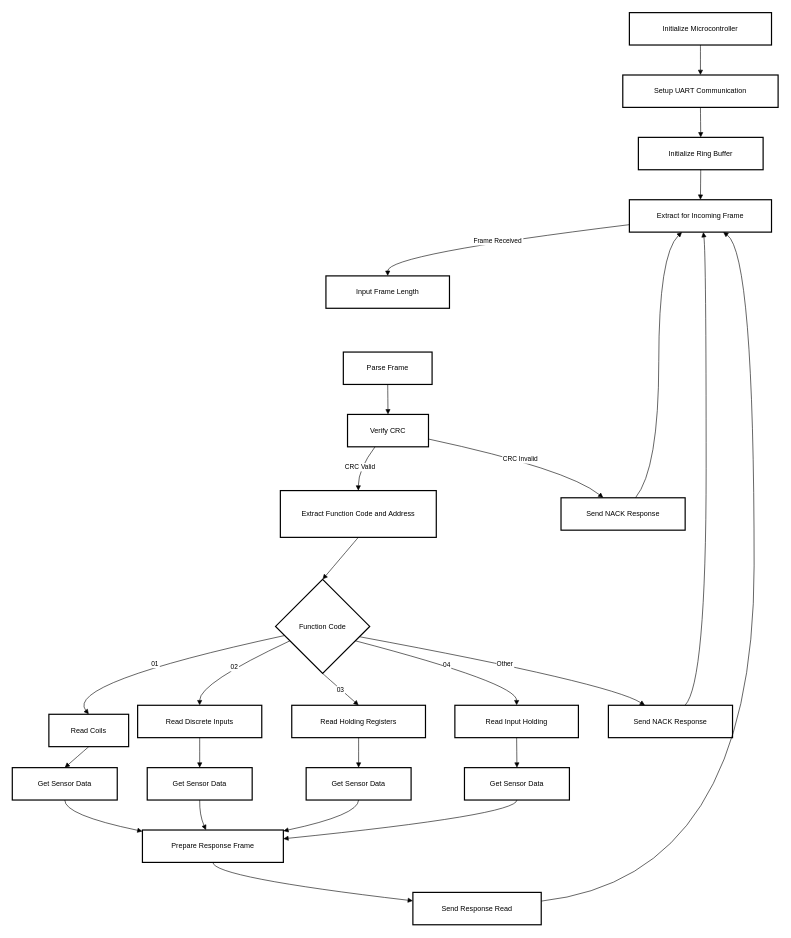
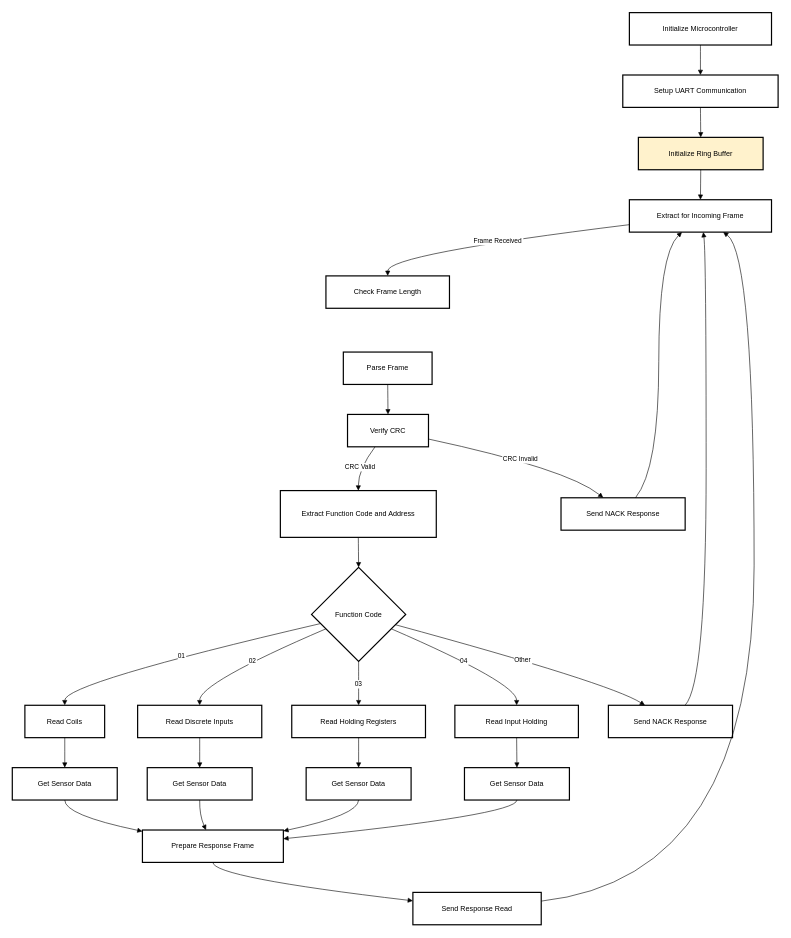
node "Initialize Ring Buffer": fillcolor #ffffff -> #fff2cc
node "Input Frame Length": label "Input Frame Length" -> "Check Frame Length"
node "Function Code": moved (323, 626) -> (359, 614)
node "Read Coils": moved (89, 731) -> (65, 722)
